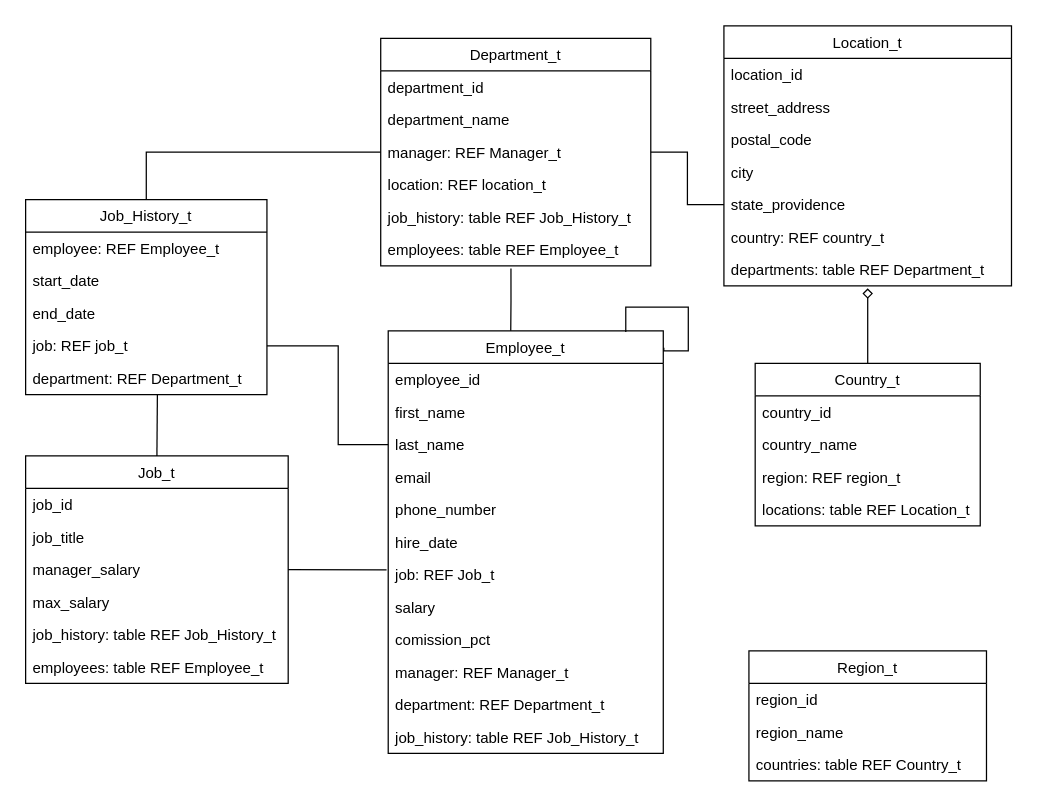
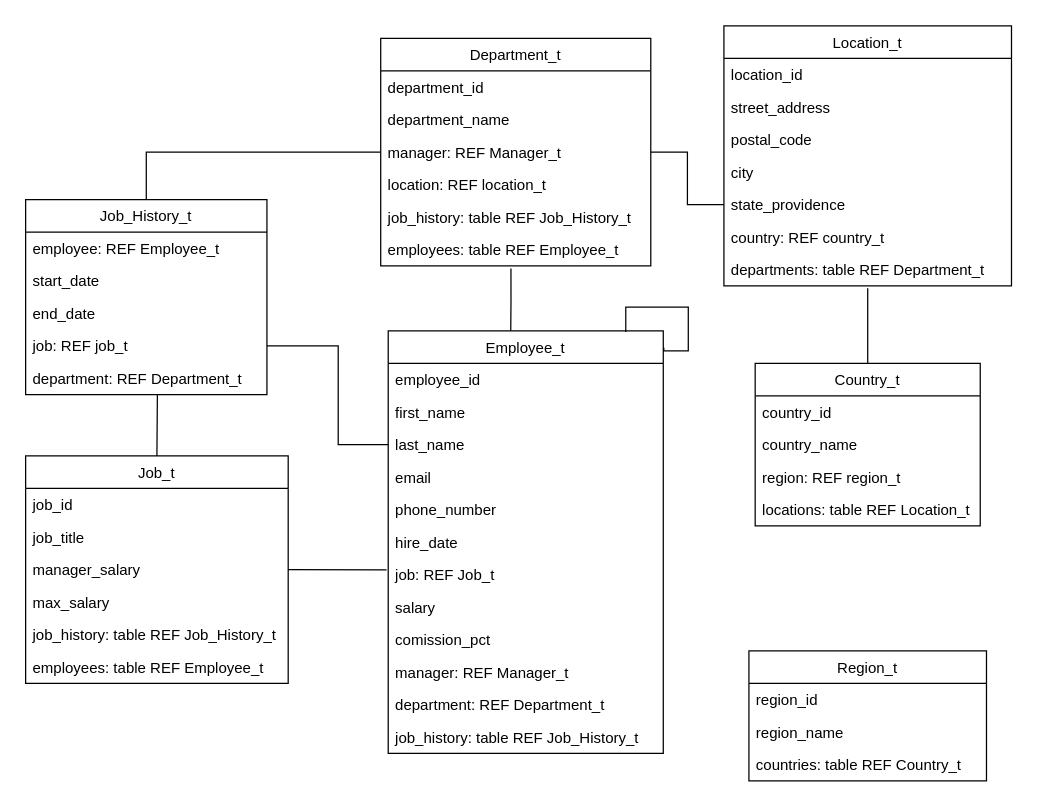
edge "Country_t" -> "departments: table REF Department_t": arrowhead diamond -> none
